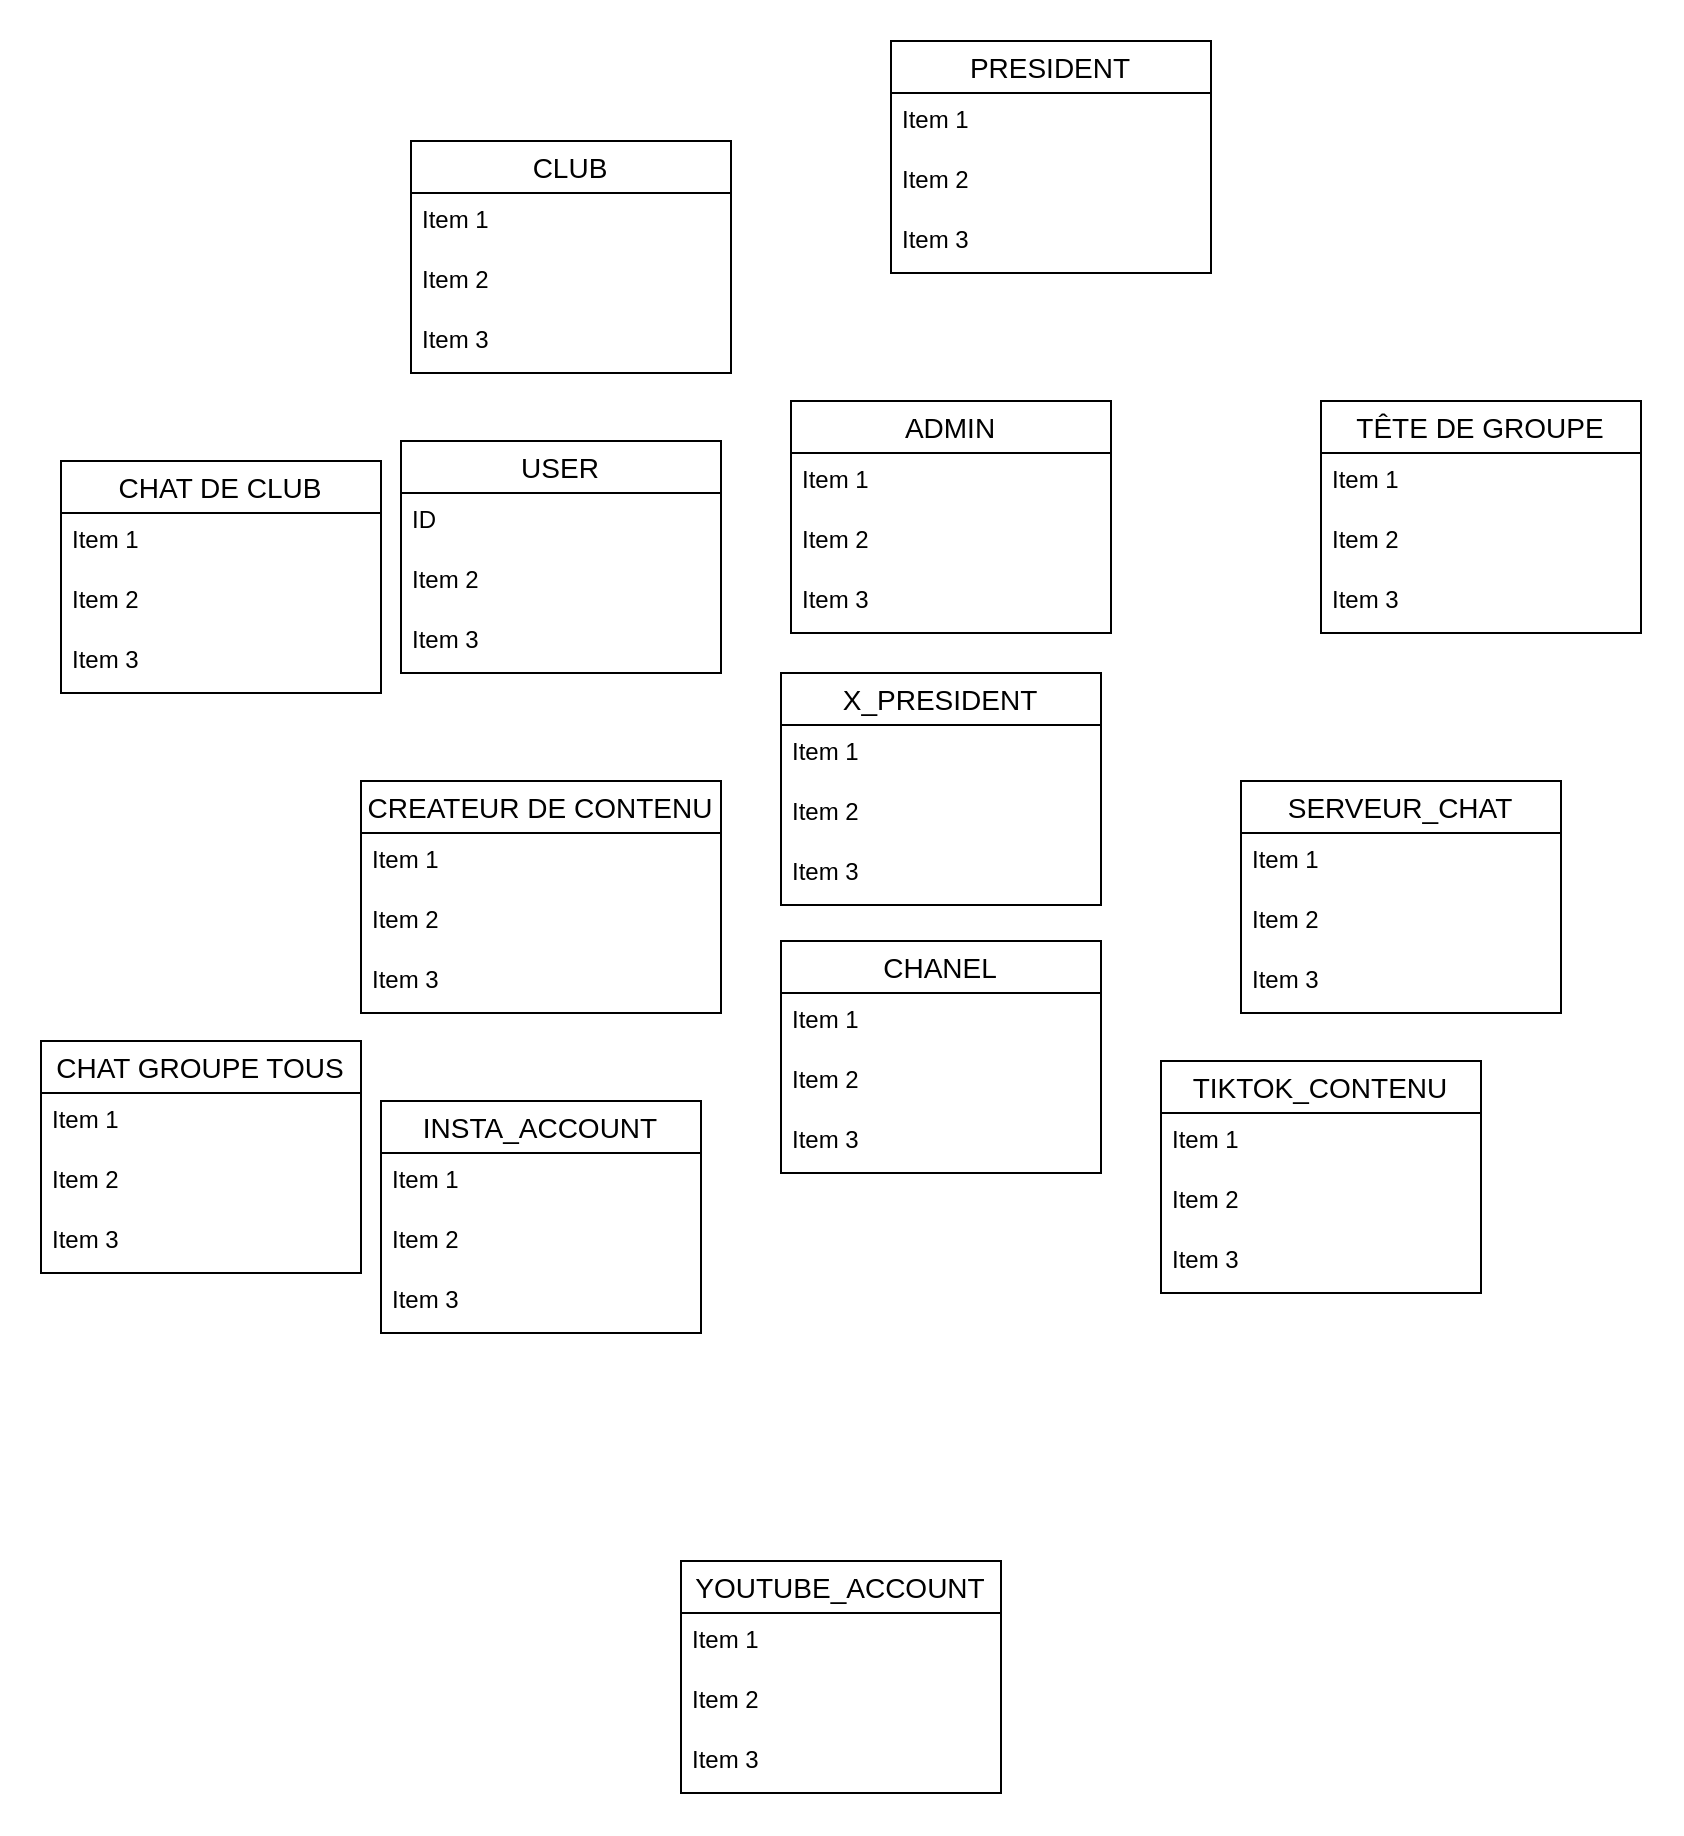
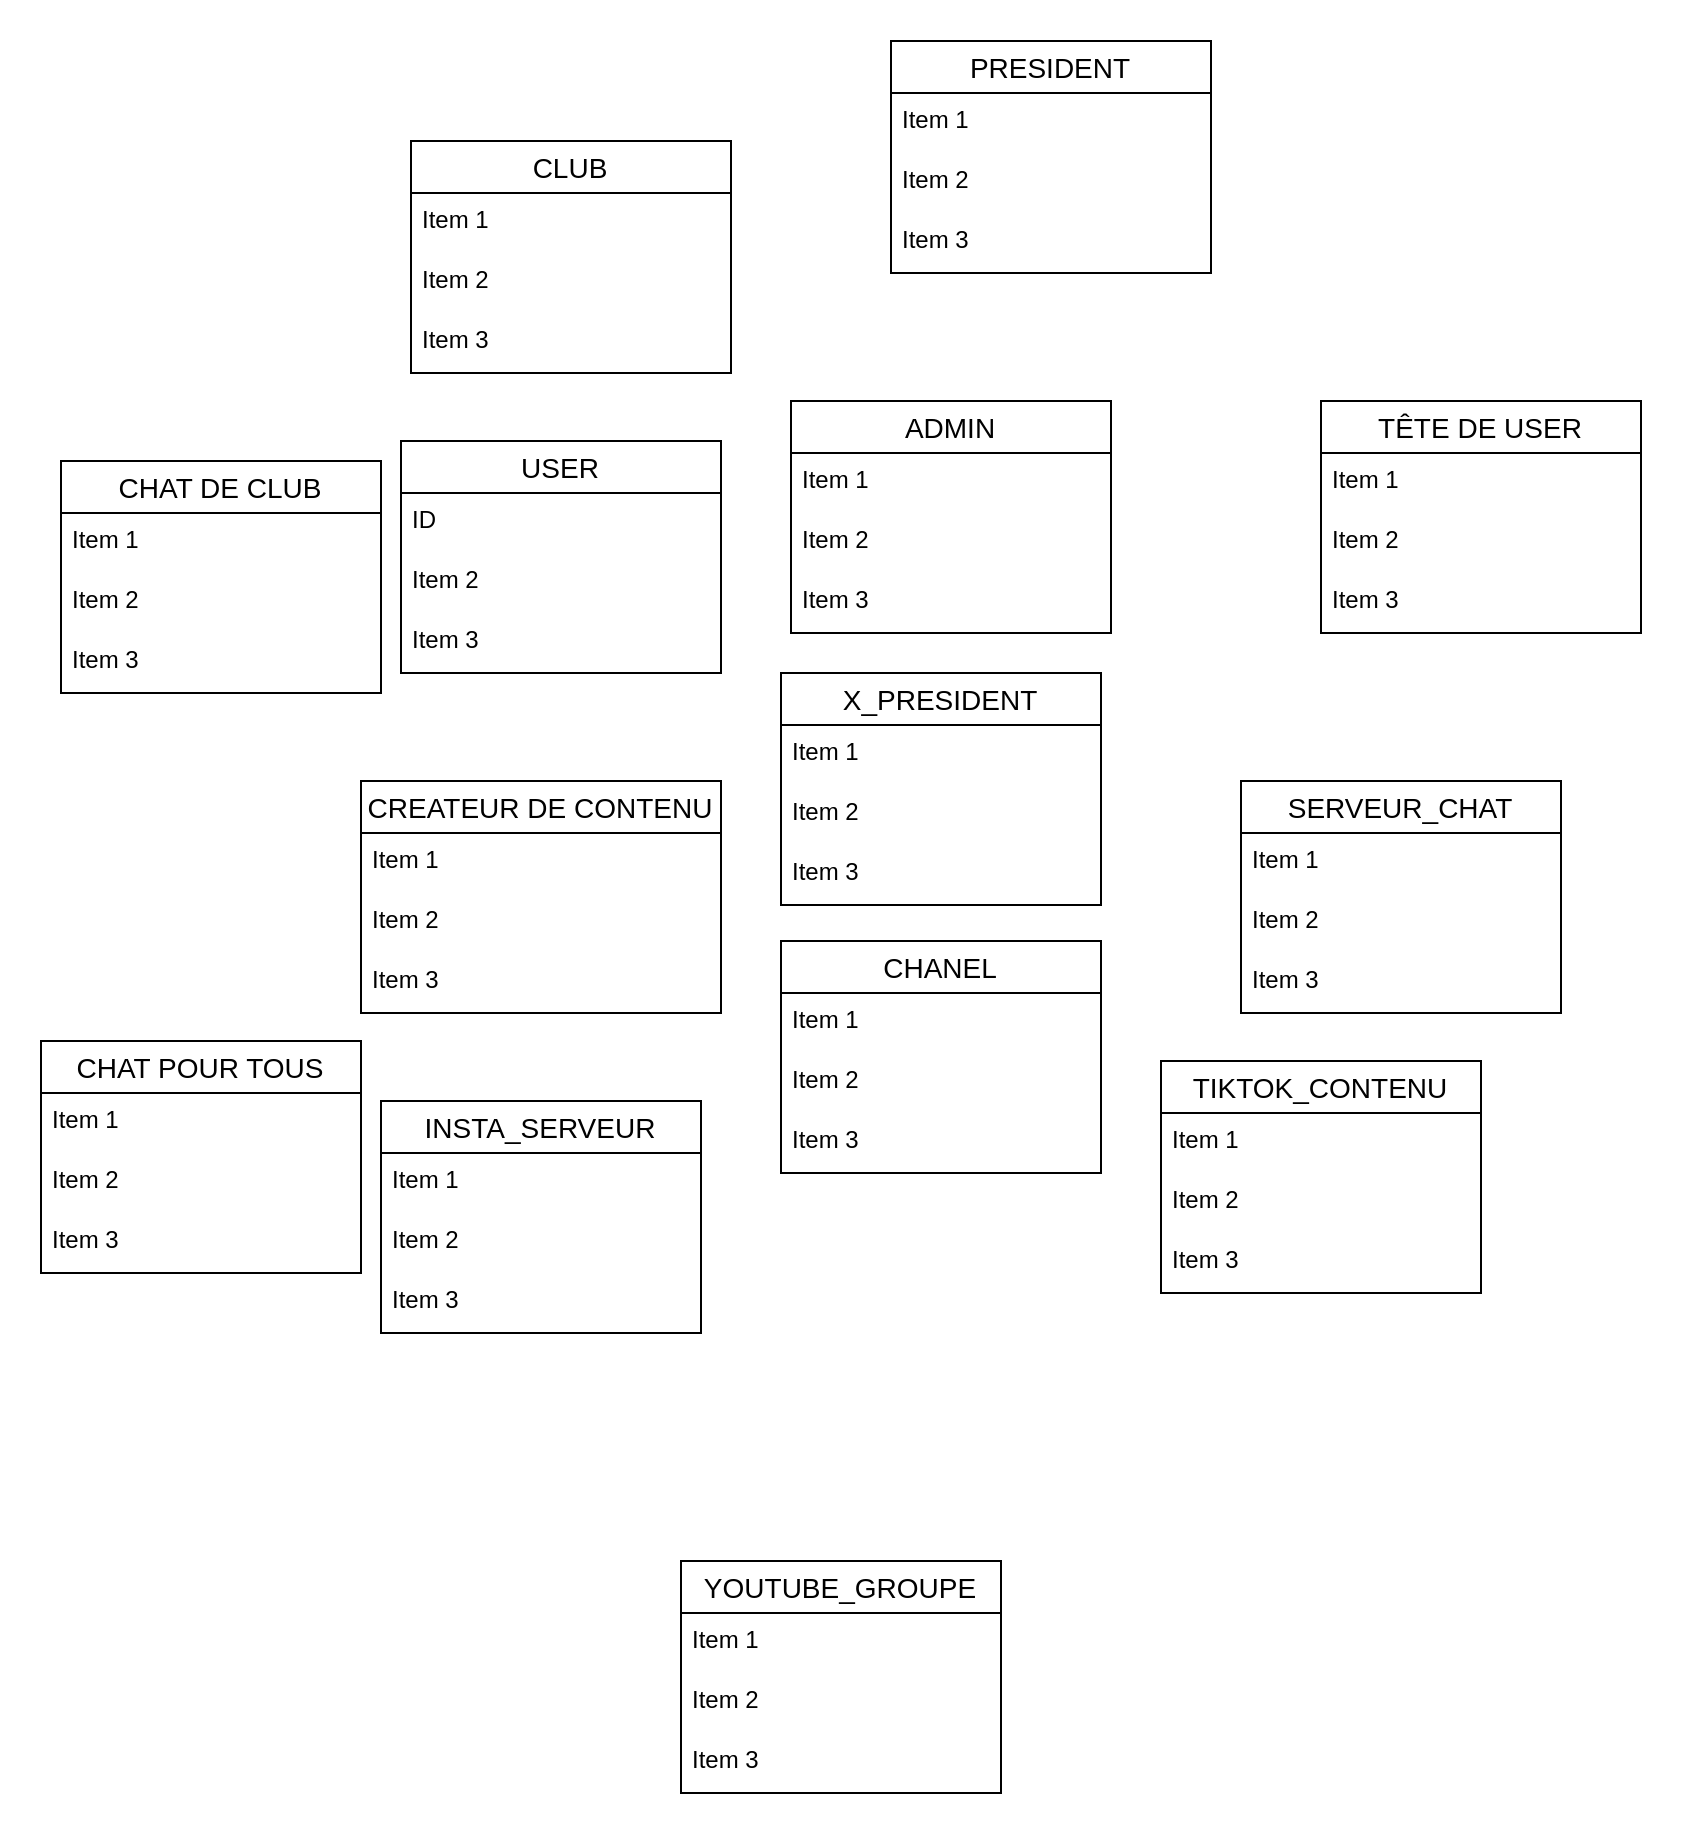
node "TÊTE DE GROUPE": label "TÊTE DE GROUPE" -> "TÊTE DE USER"
node "CHAT GROUPE TOUS": label "CHAT GROUPE TOUS" -> "CHAT POUR TOUS"
node "INSTA_ACCOUNT": label "INSTA_ACCOUNT" -> "INSTA_SERVEUR"
node "YOUTUBE_ACCOUNT": label "YOUTUBE_ACCOUNT" -> "YOUTUBE_GROUPE"
